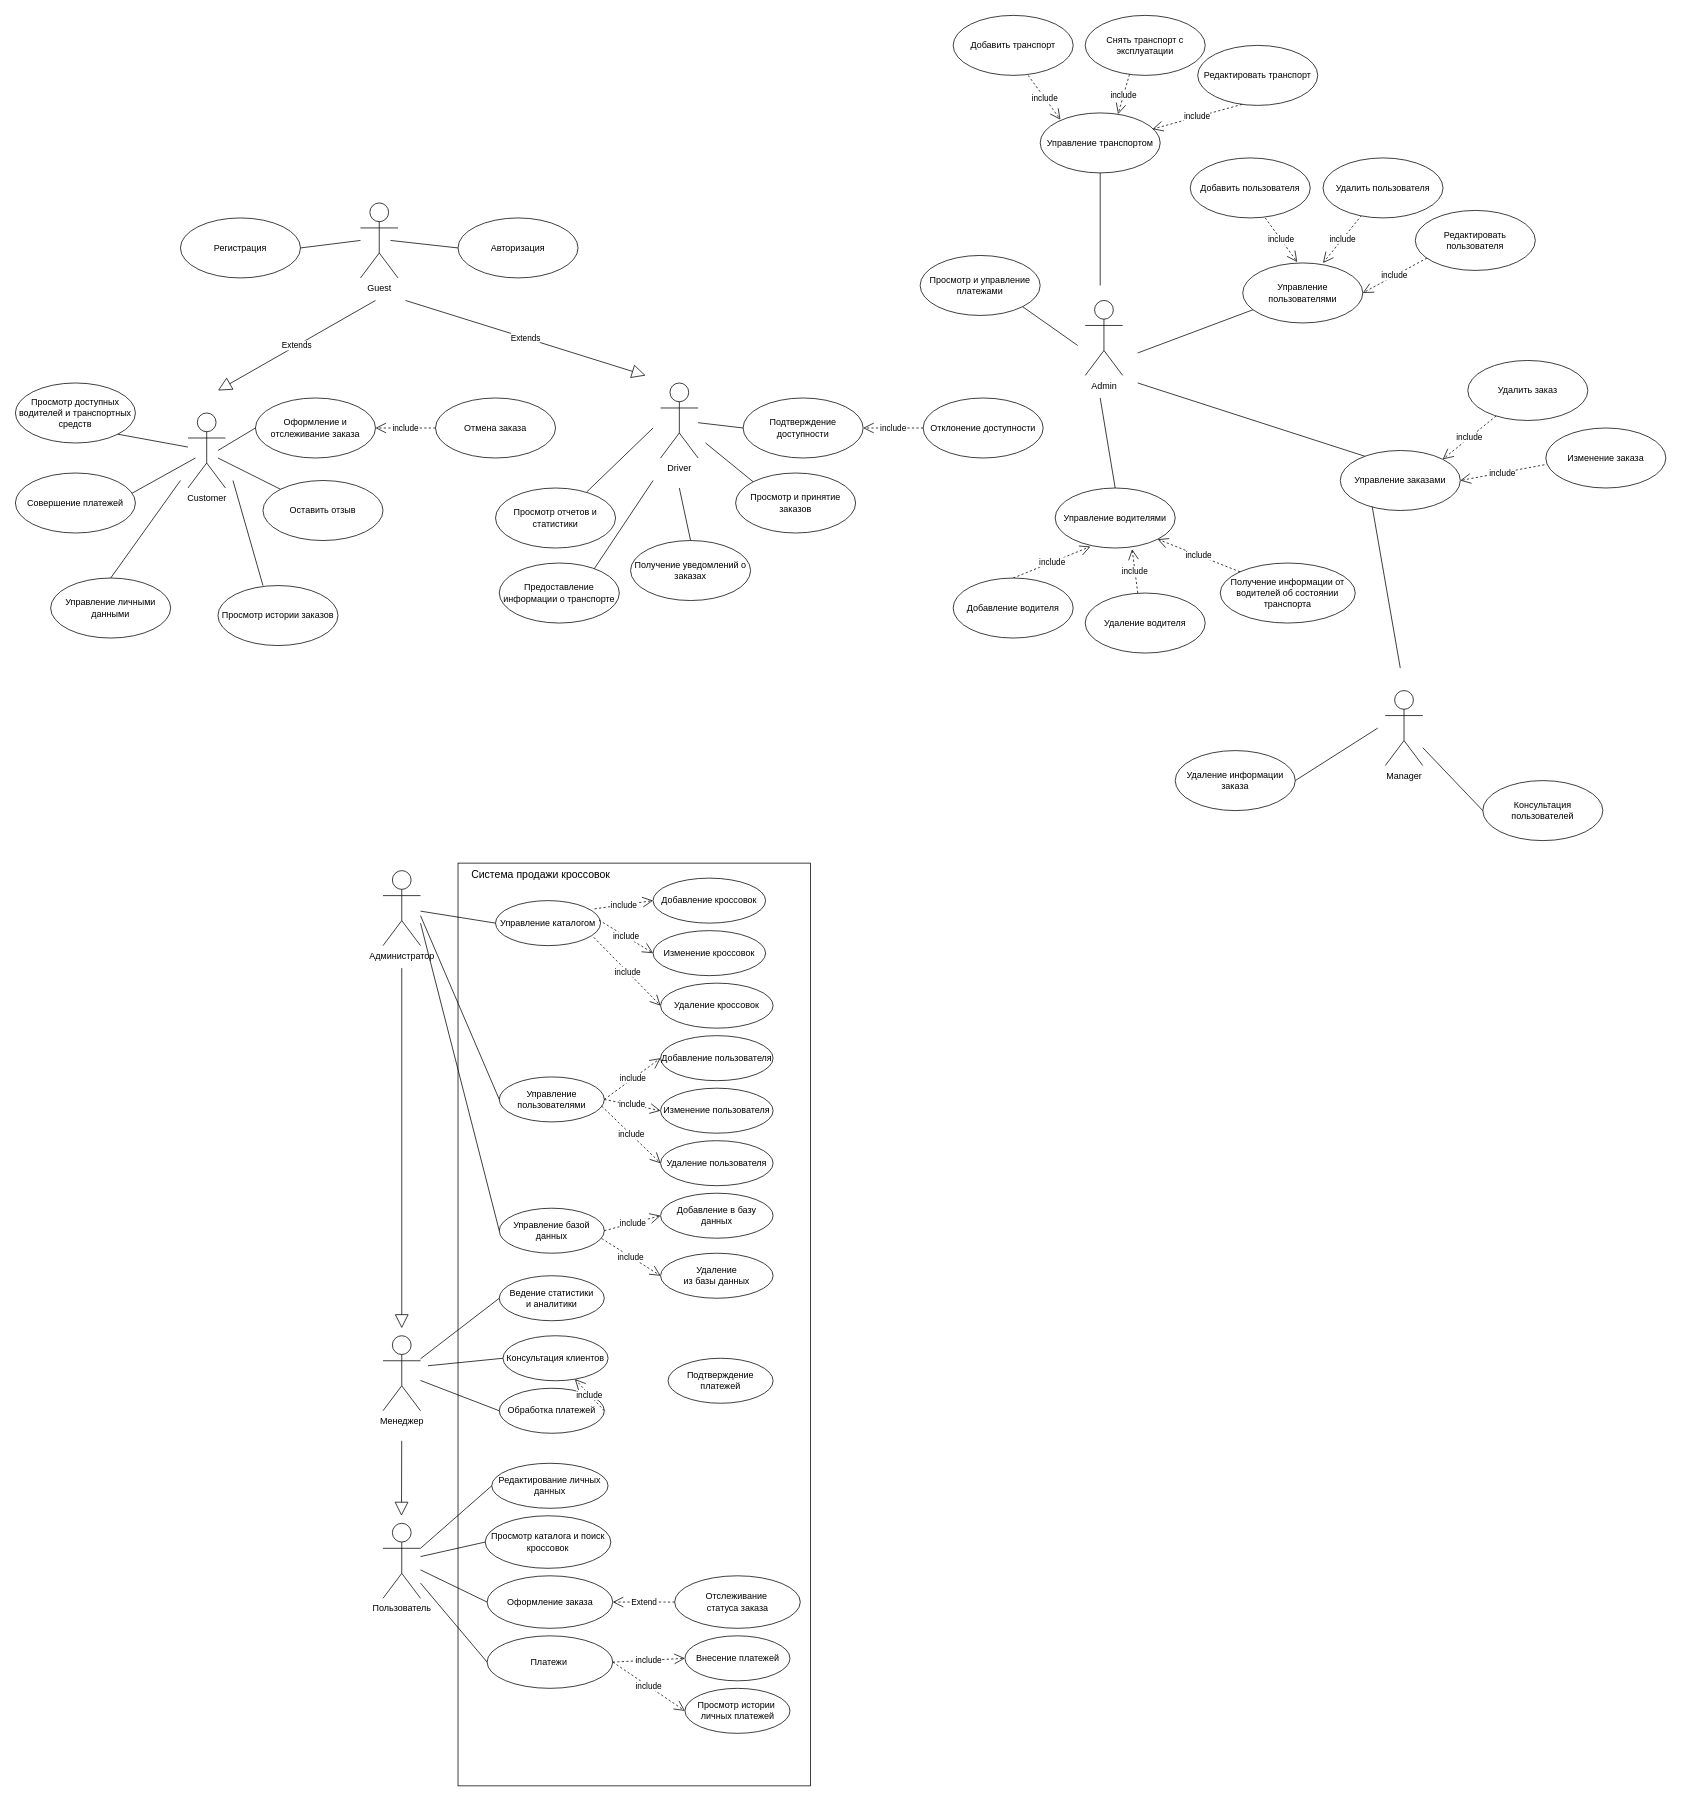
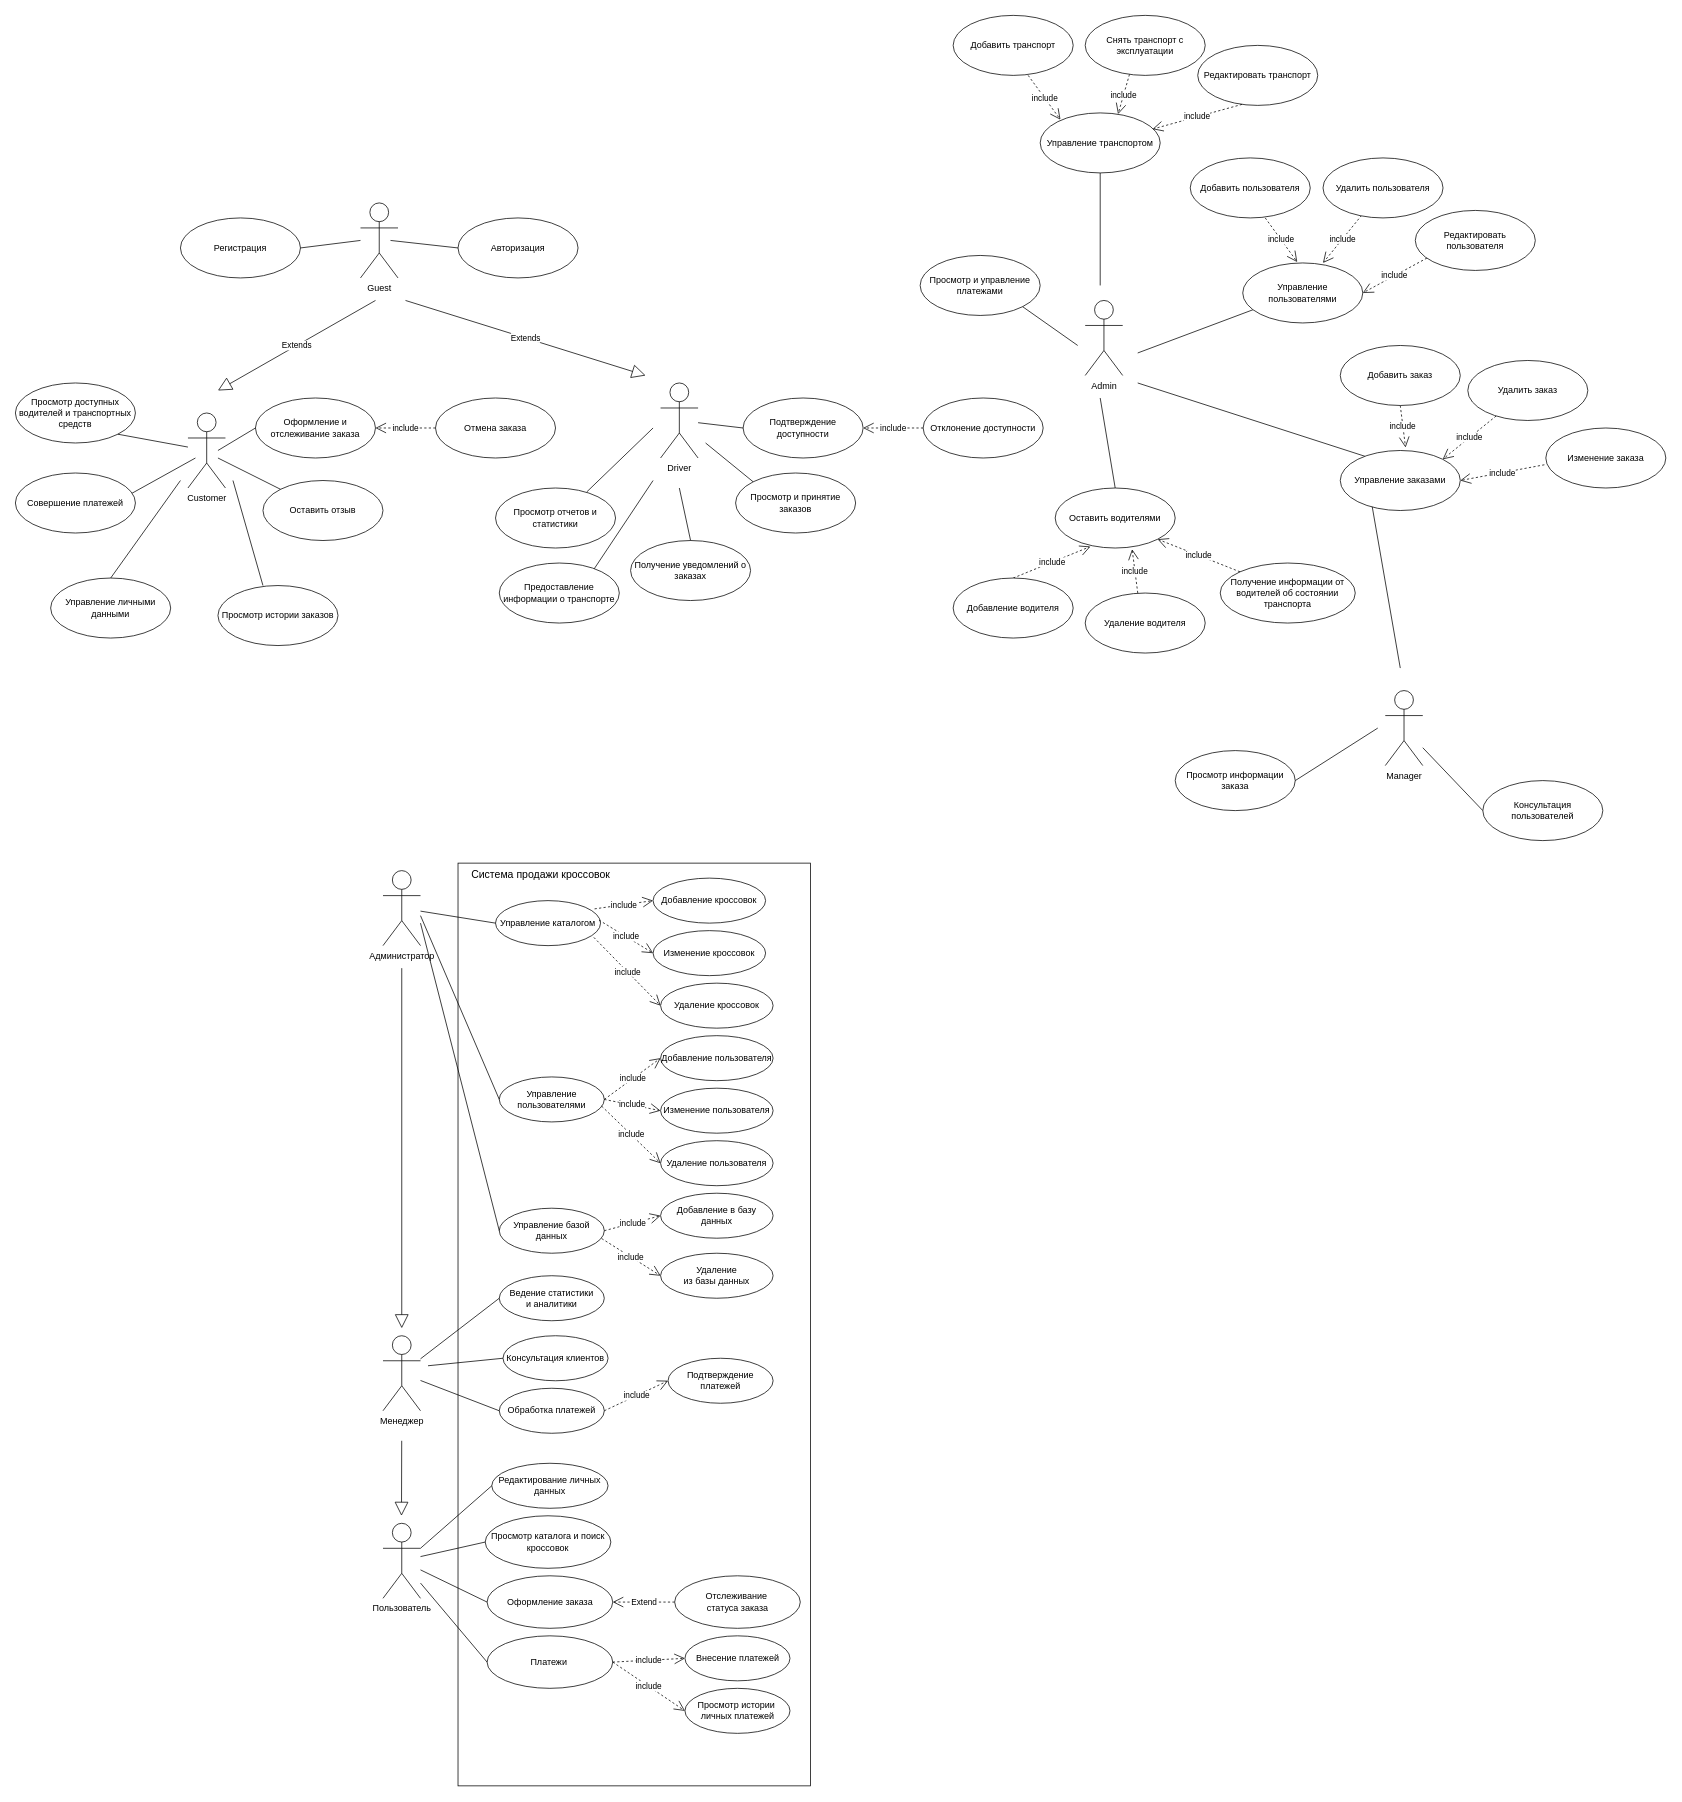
node "Добавить заказ": added
edge "Добавить заказ" -> "Управление заказами": added, label "include"
node "Управление водителями": label "Управление водителями" -> "Оставить водителями"
node "Удаление информации заказа": label "Удаление информации заказа" -> "Просмотр информации заказа"
edge "Обработка платежей" -> "Консультация клиентов": now "Обработка платежей" -> "Подтверждение платежей"
